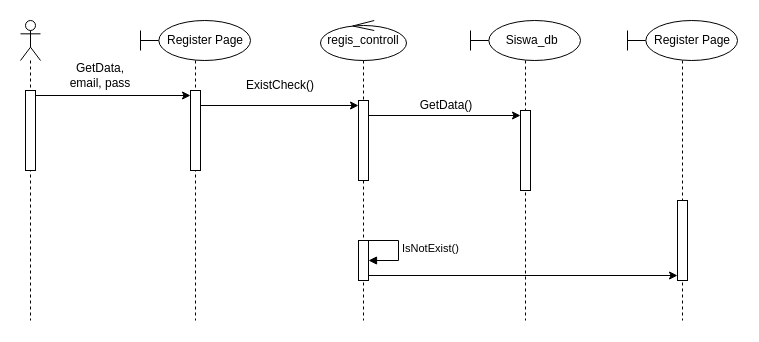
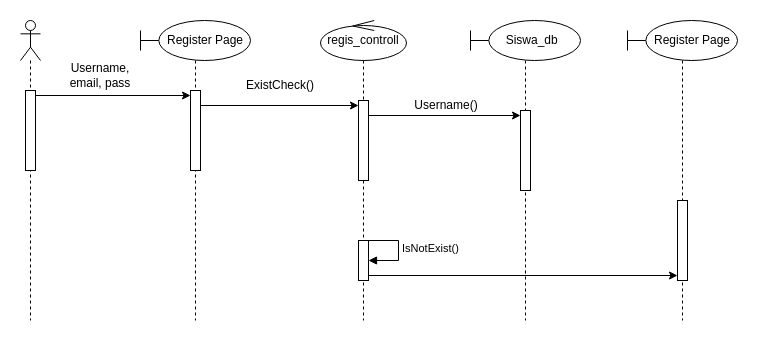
node "GetData, email, pass": label "GetData, email, pass" -> "Username, email, pass"
node "GetData()": label "GetData()" -> "Username()"
